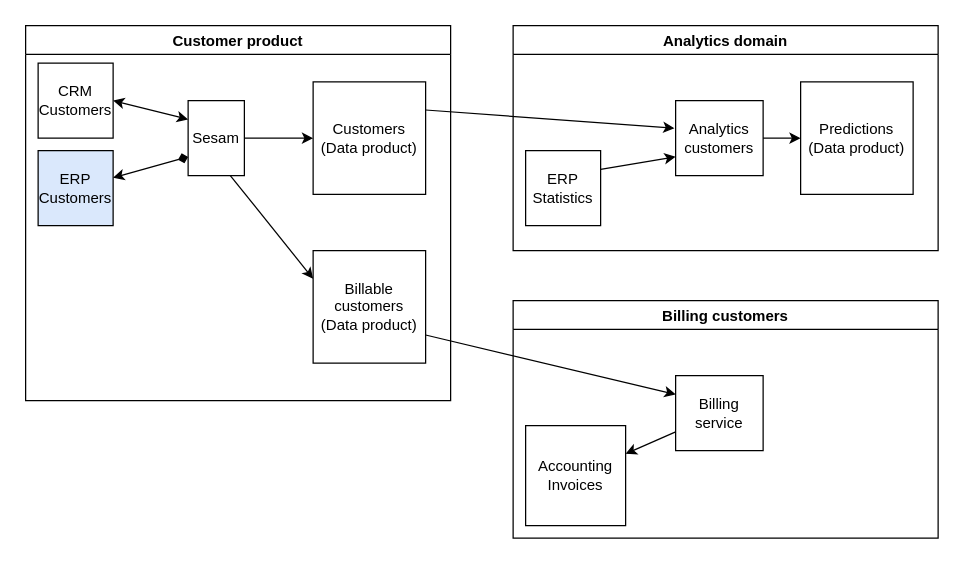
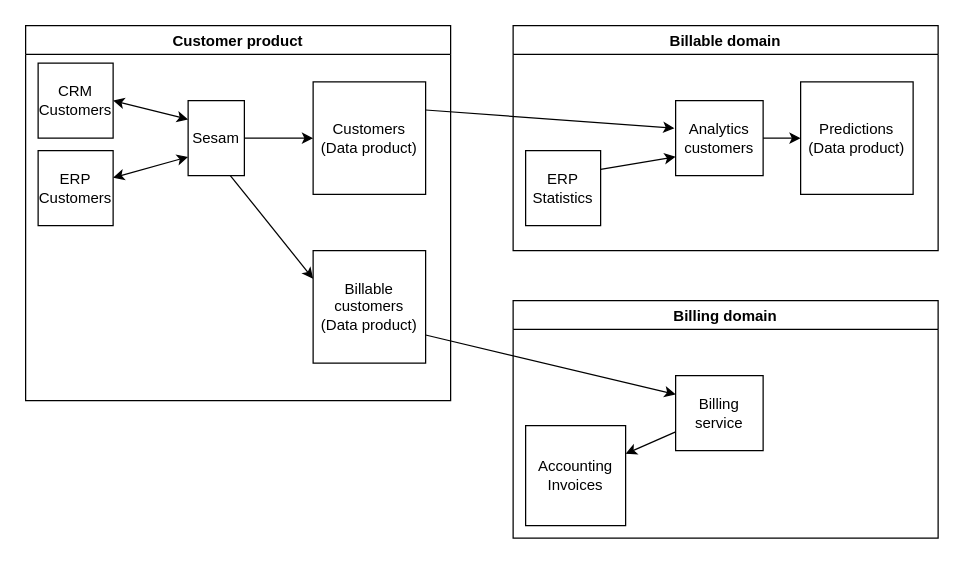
node "Analytics domain": label "Analytics domain" -> "Billable domain"
edge "Sesam" -- "ERP Customers": arrowhead diamond -> classic
node "ERP Customers": fillcolor #dae8fc -> #ffffff
node "Billing customers": label "Billing customers" -> "Billing domain"
